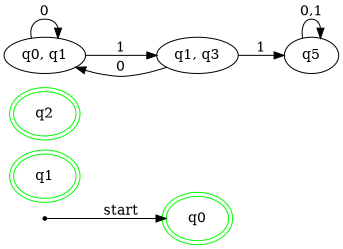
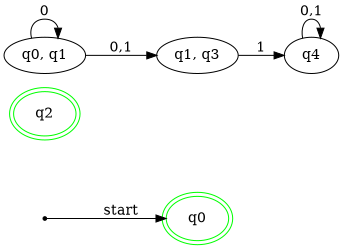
edge "q0, q1" -> "q1, q3": label "1" -> "0,1"
node "q5": label "q5" -> "q4"
edge "q1, q3" -> "q0, q1": removed, label "0"
node "q1": removed
